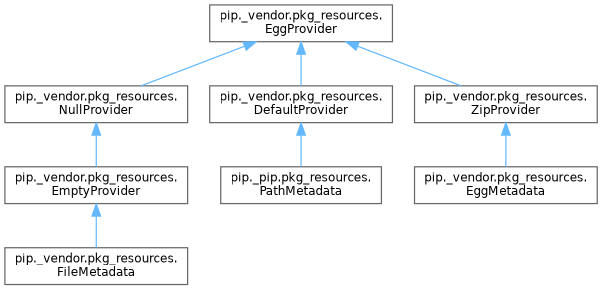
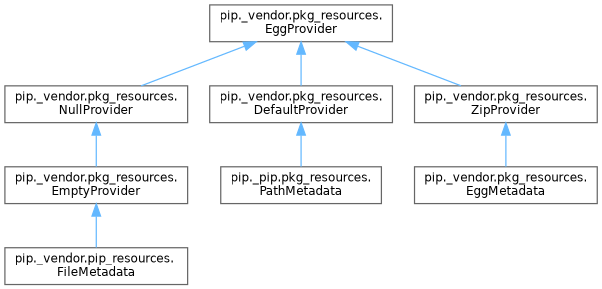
node "pip._vendor.pkg_resources. FileMetadata": label "pip._vendor.pkg_resources. FileMetadata" -> "pip._vendor.pip_resources. FileMetadata"
